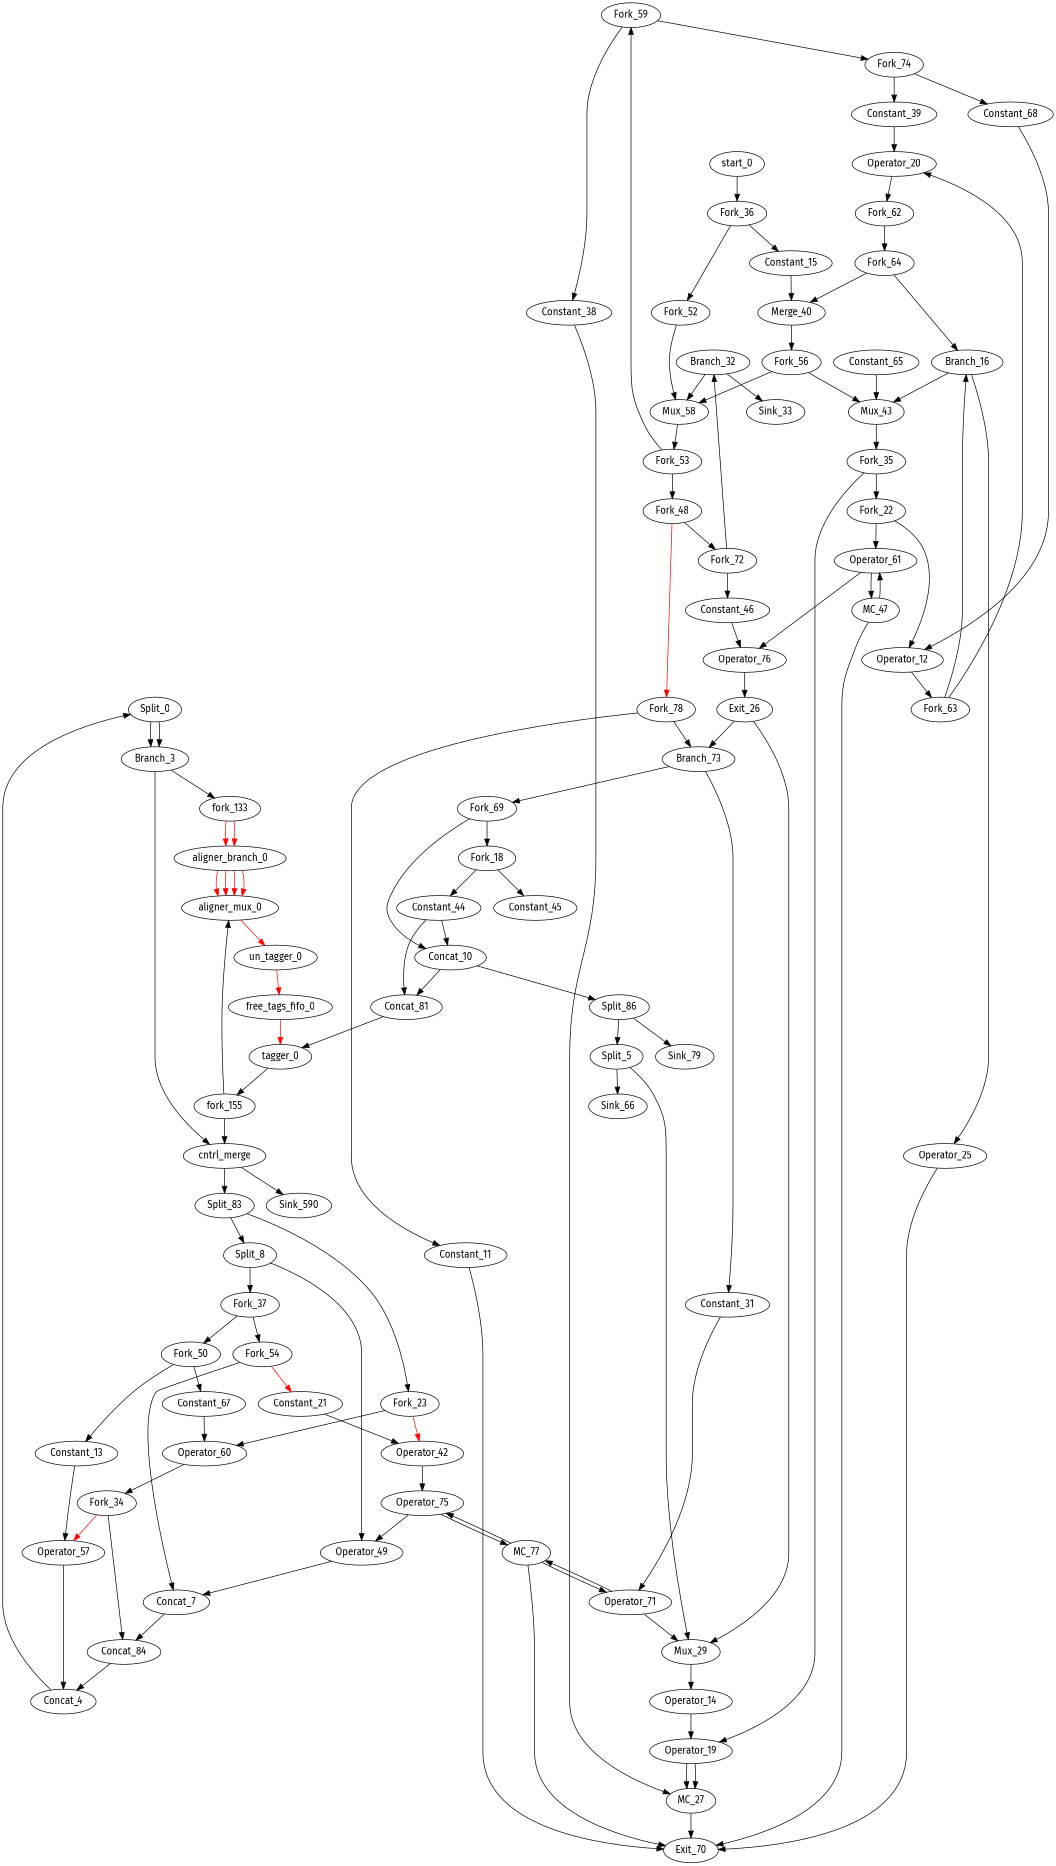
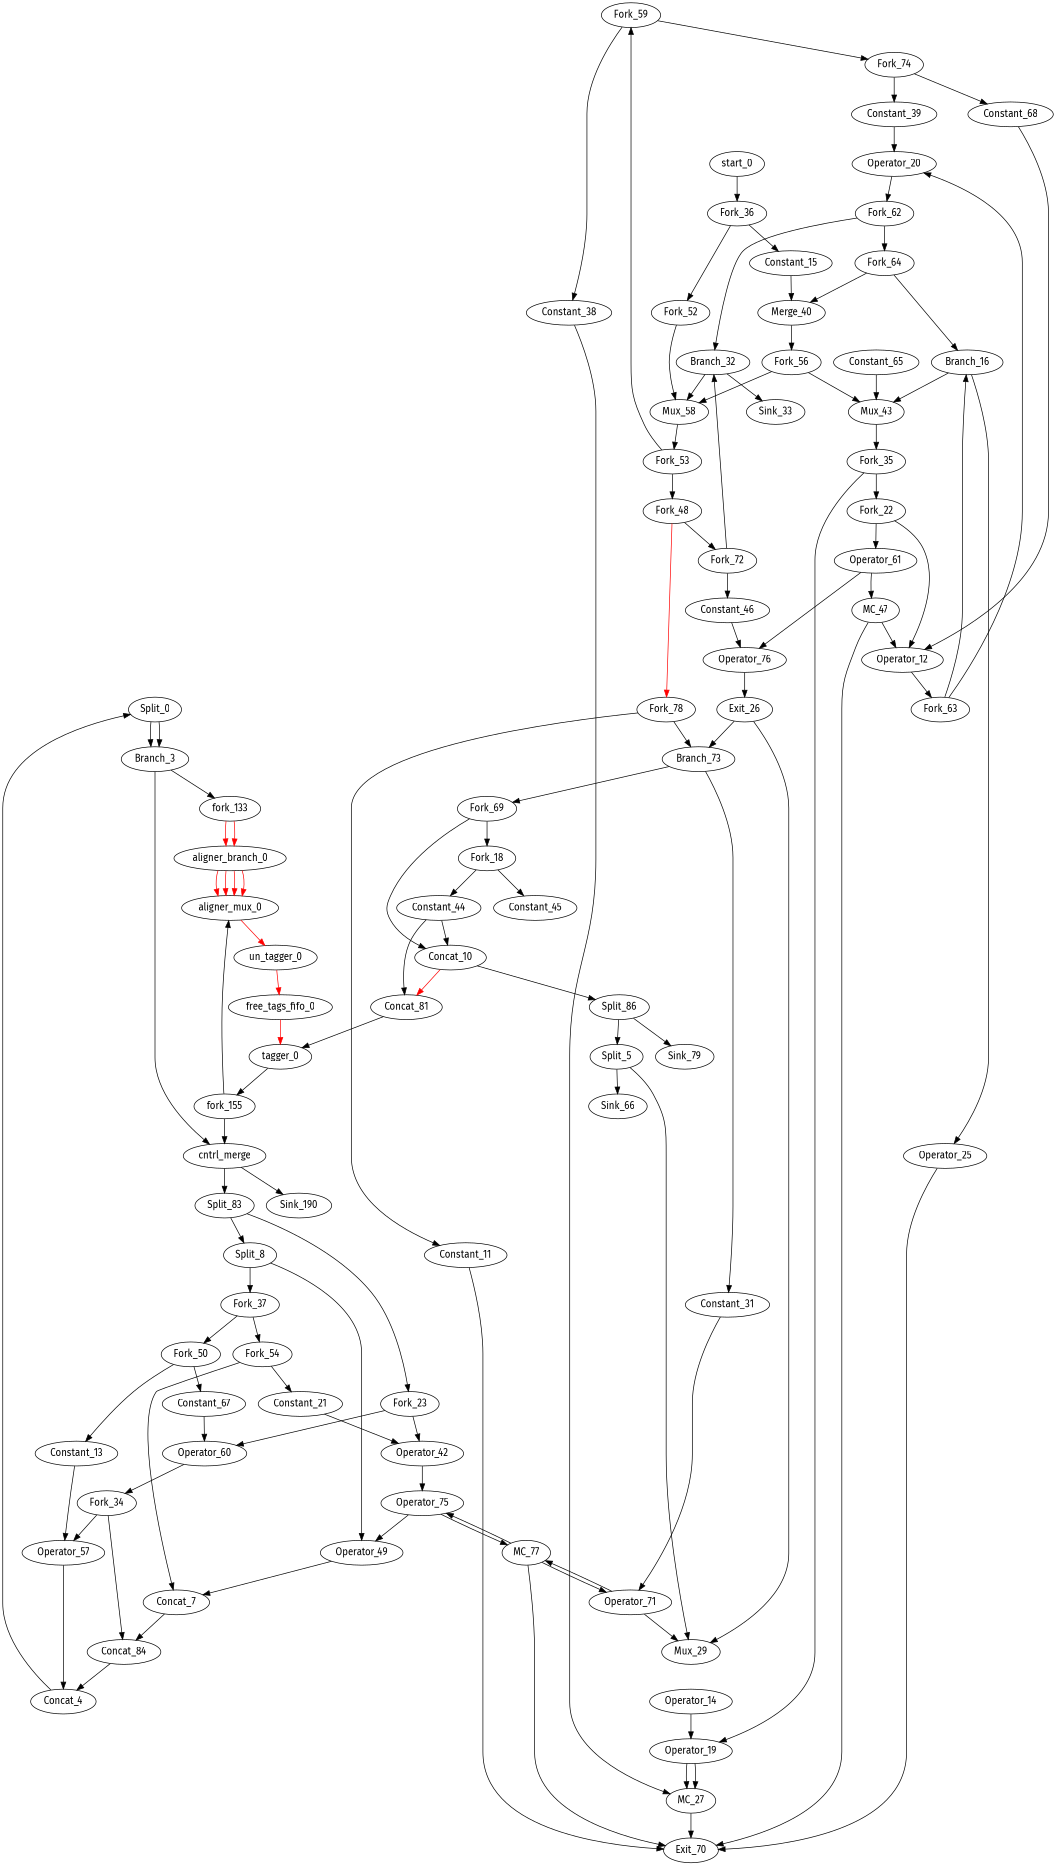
edge "Fork_62" -> "Branch_32": added
edge "MC_47" -> "Operator_61": now "MC_47" -> "Operator_12"
edge "Concat_10" -> "Concat_81": color black -> red
node "Sink_590": label "Sink_590" -> "Sink_190"
edge "Fork_54" -> "Constant_21": color red -> black
edge "Fork_23" -> "Operator_42": color red -> black
edge "Fork_34" -> "Operator_57": color red -> black
edge "Mux_29" -> "Operator_14": removed
